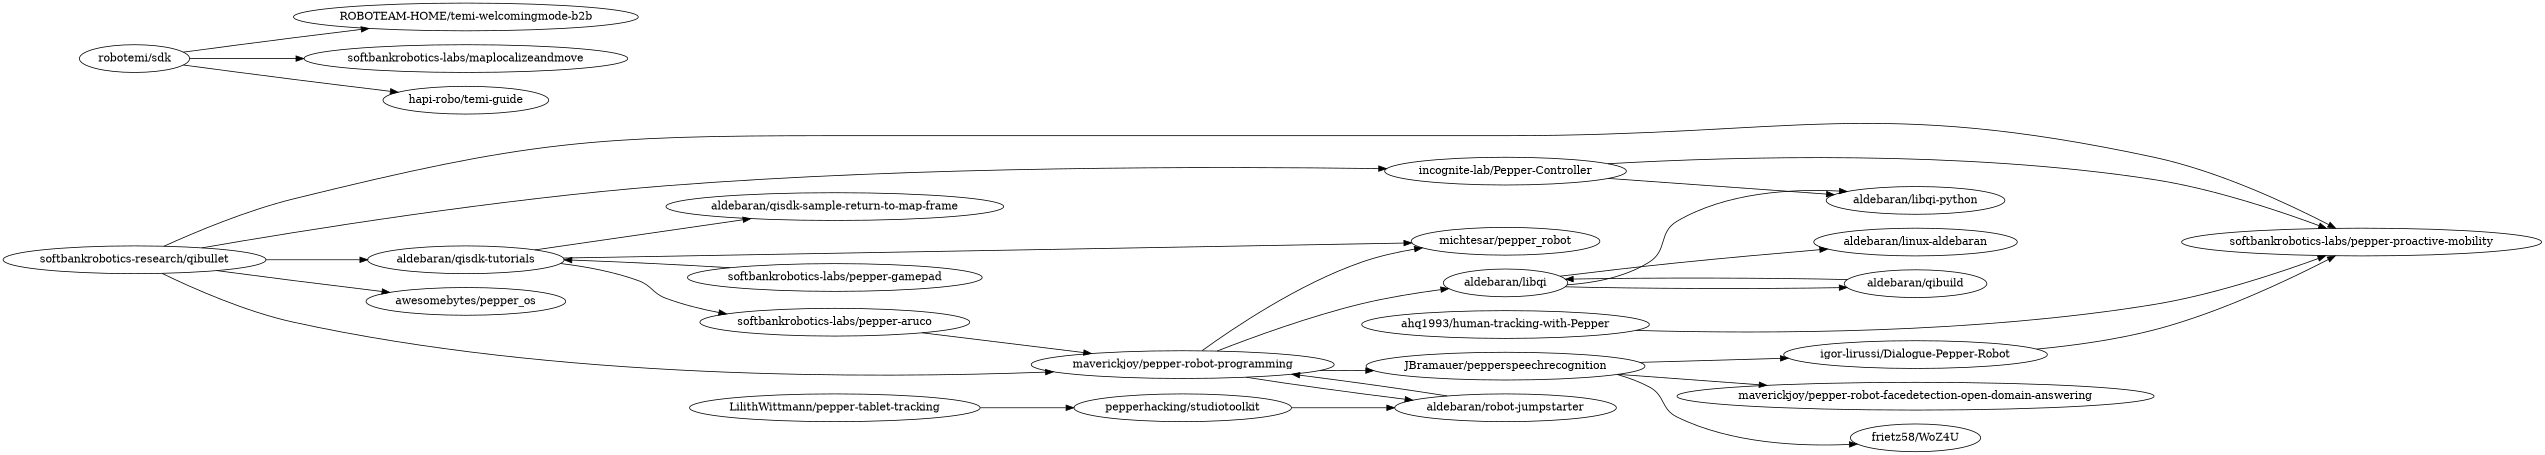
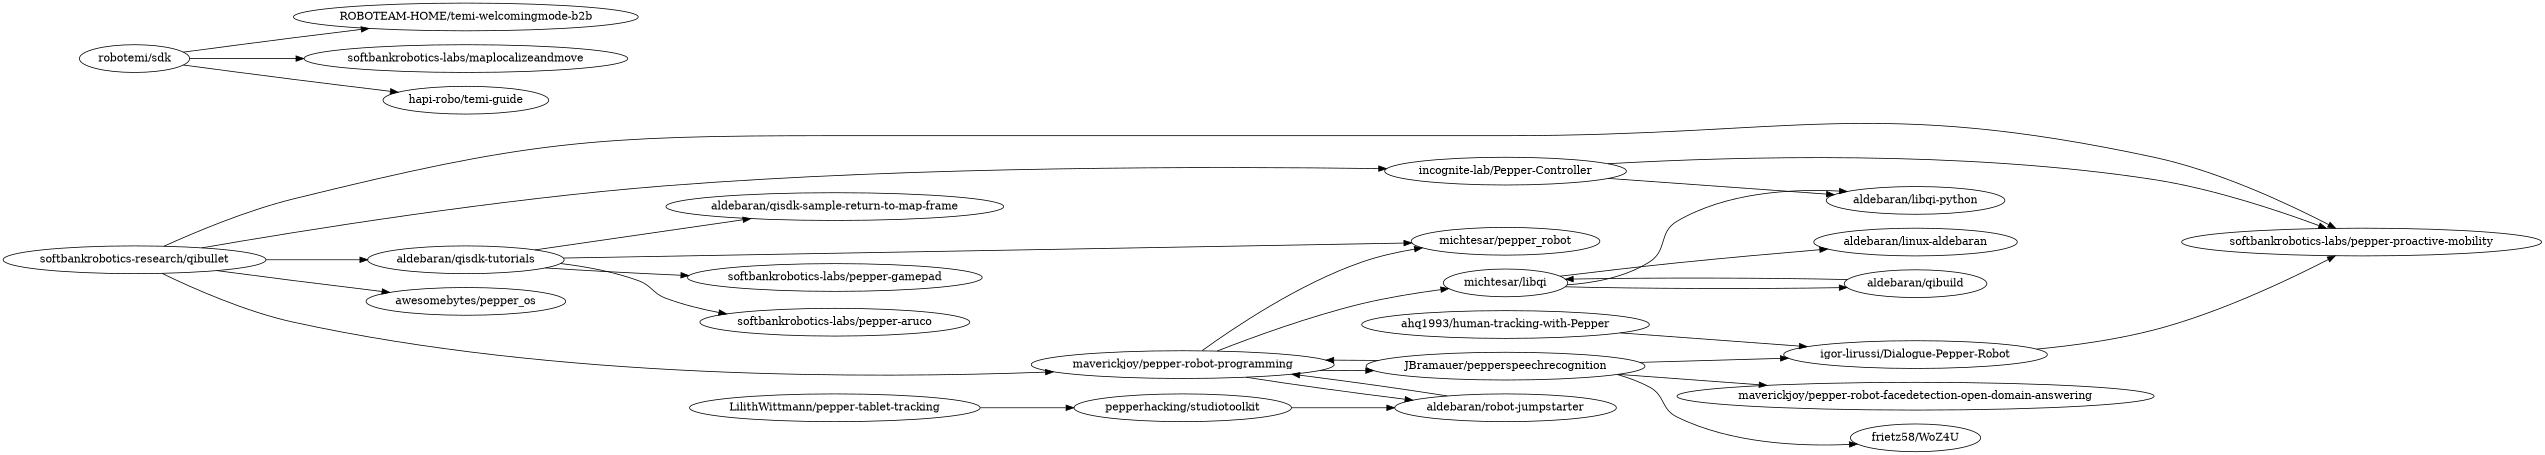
edge "softbankrobotics-labs/pepper-gamepad" -> "aldebaran/qisdk-tutorials": reversed
node "aldebaran/libqi": label "aldebaran/libqi" -> "michtesar/libqi"
edge "ahq1993/human-tracking-with-Pepper" -> "softbankrobotics-labs/pepper-proactive-mobility": now "ahq1993/human-tracking-with-Pepper" -> "igor-lirussi/Dialogue-Pepper-Robot"
edge "softbankrobotics-labs/pepper-aruco" -> "maverickjoy/pepper-robot-programming": now "JBramauer/pepperspeechrecognition" -> "maverickjoy/pepper-robot-programming"
